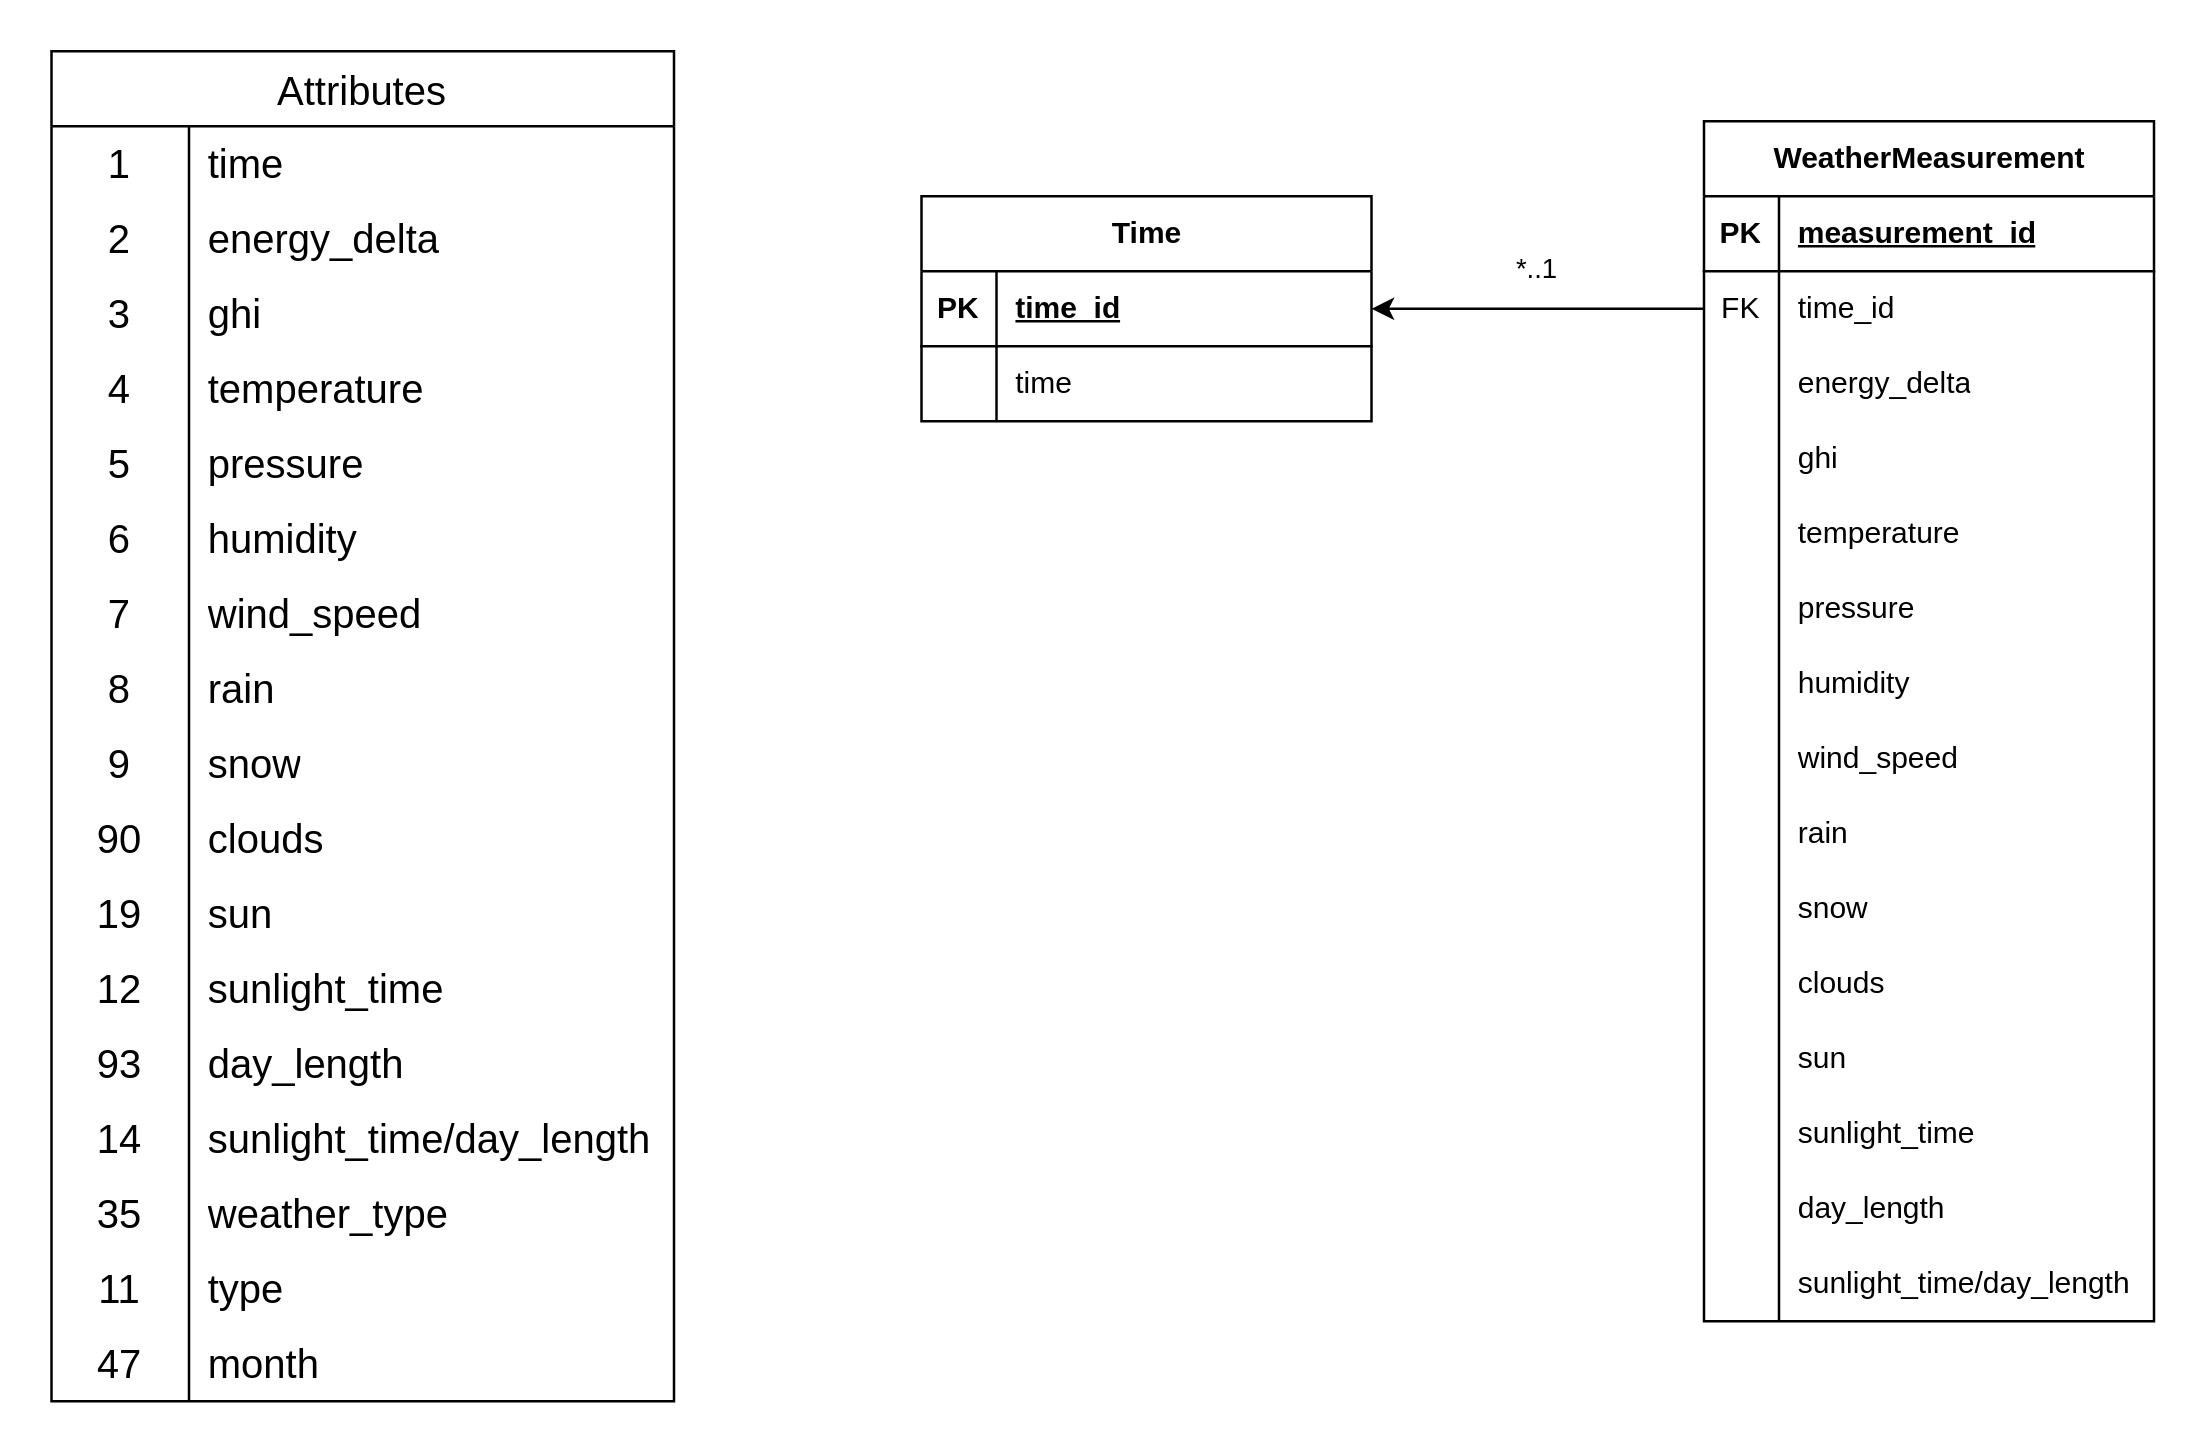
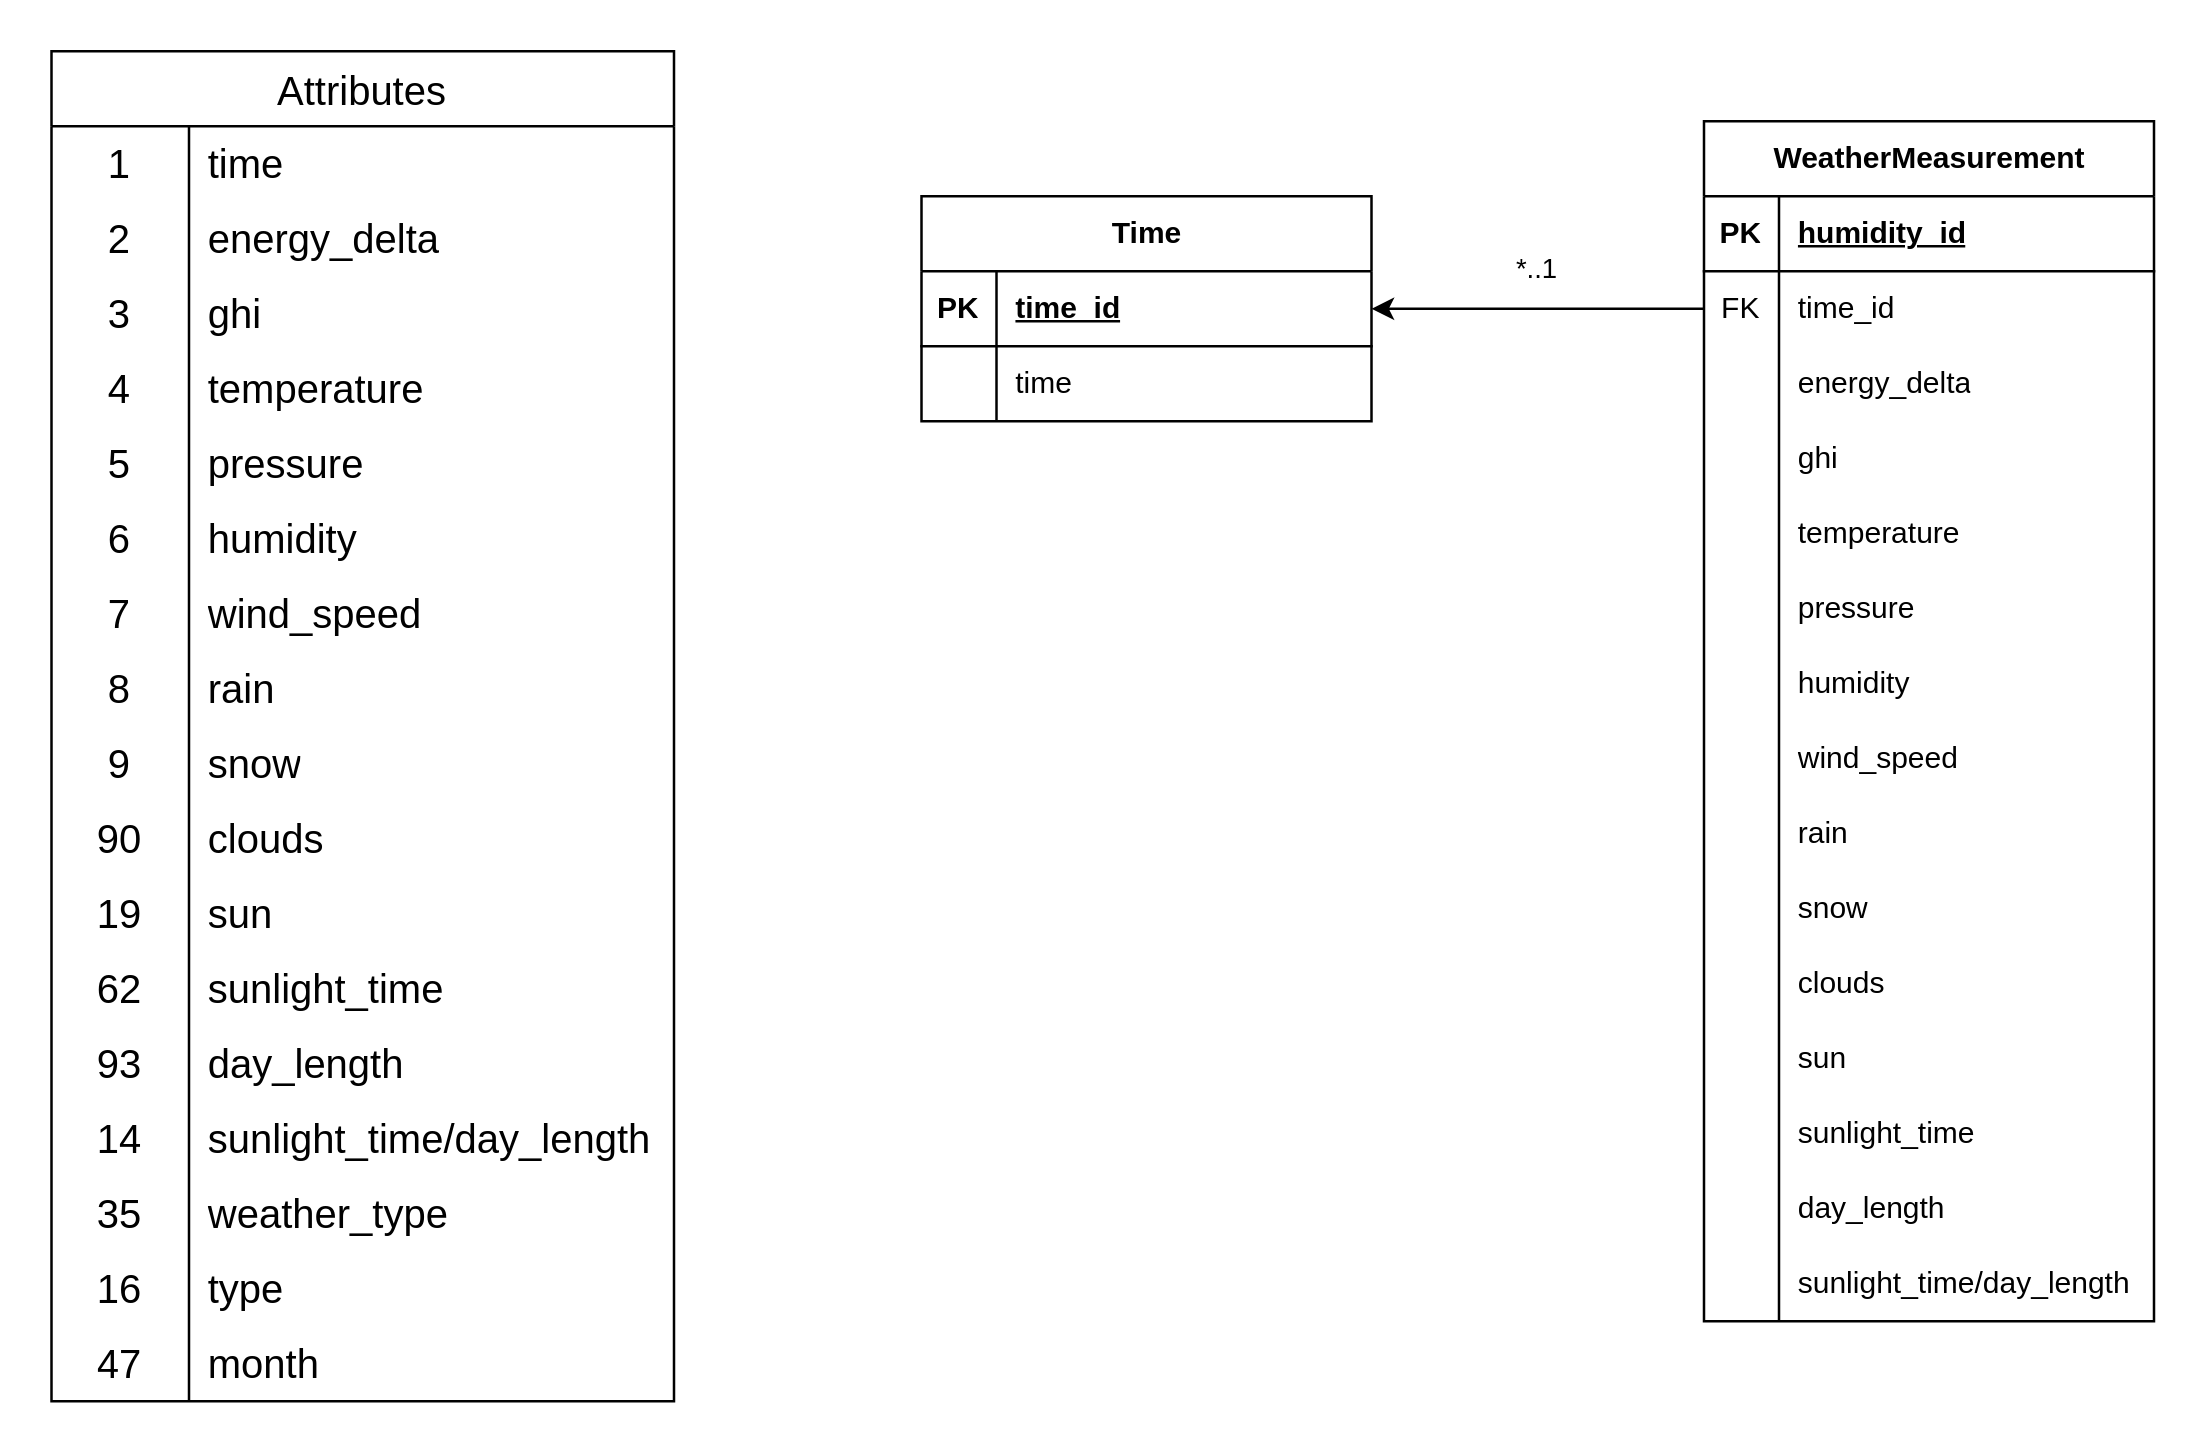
node "measurement_id": label "measurement_id" -> "humidity_id"
node "12": label "12" -> "62"
node "11": label "11" -> "16"
